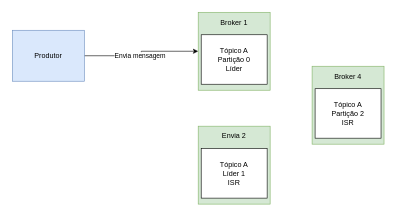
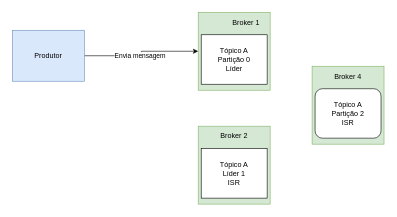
node "Broker 1": moved (234, 23) -> (246, 23)
node "Tópico A Partição 2 ISR": shape rectangle -> rounded rectangle
node "Envia 2": label "Envia 2" -> "Broker 2"
